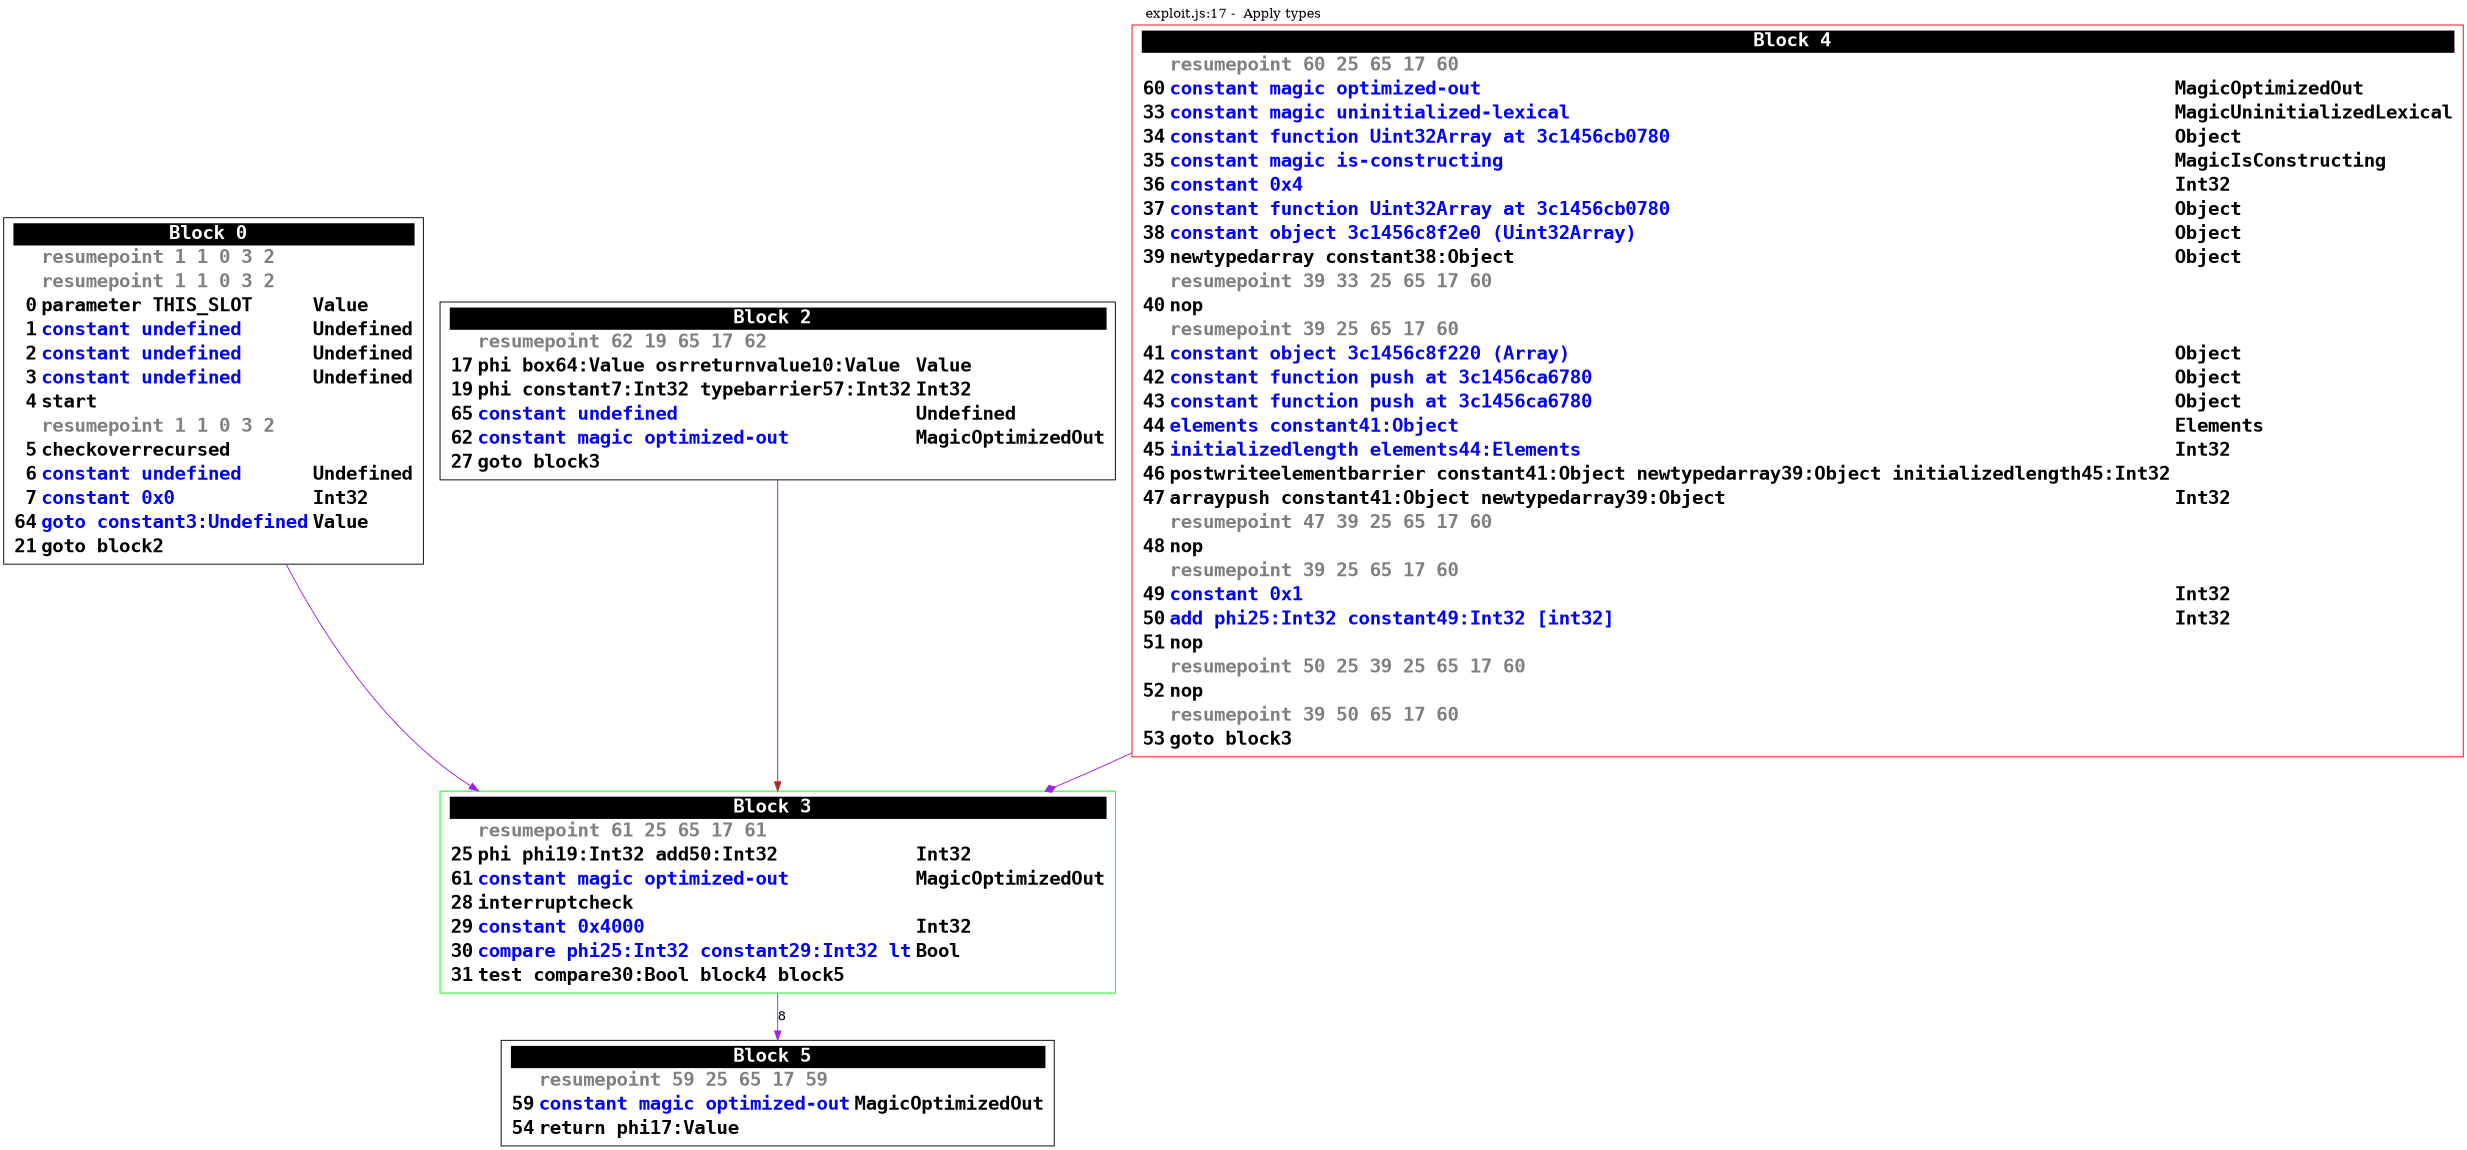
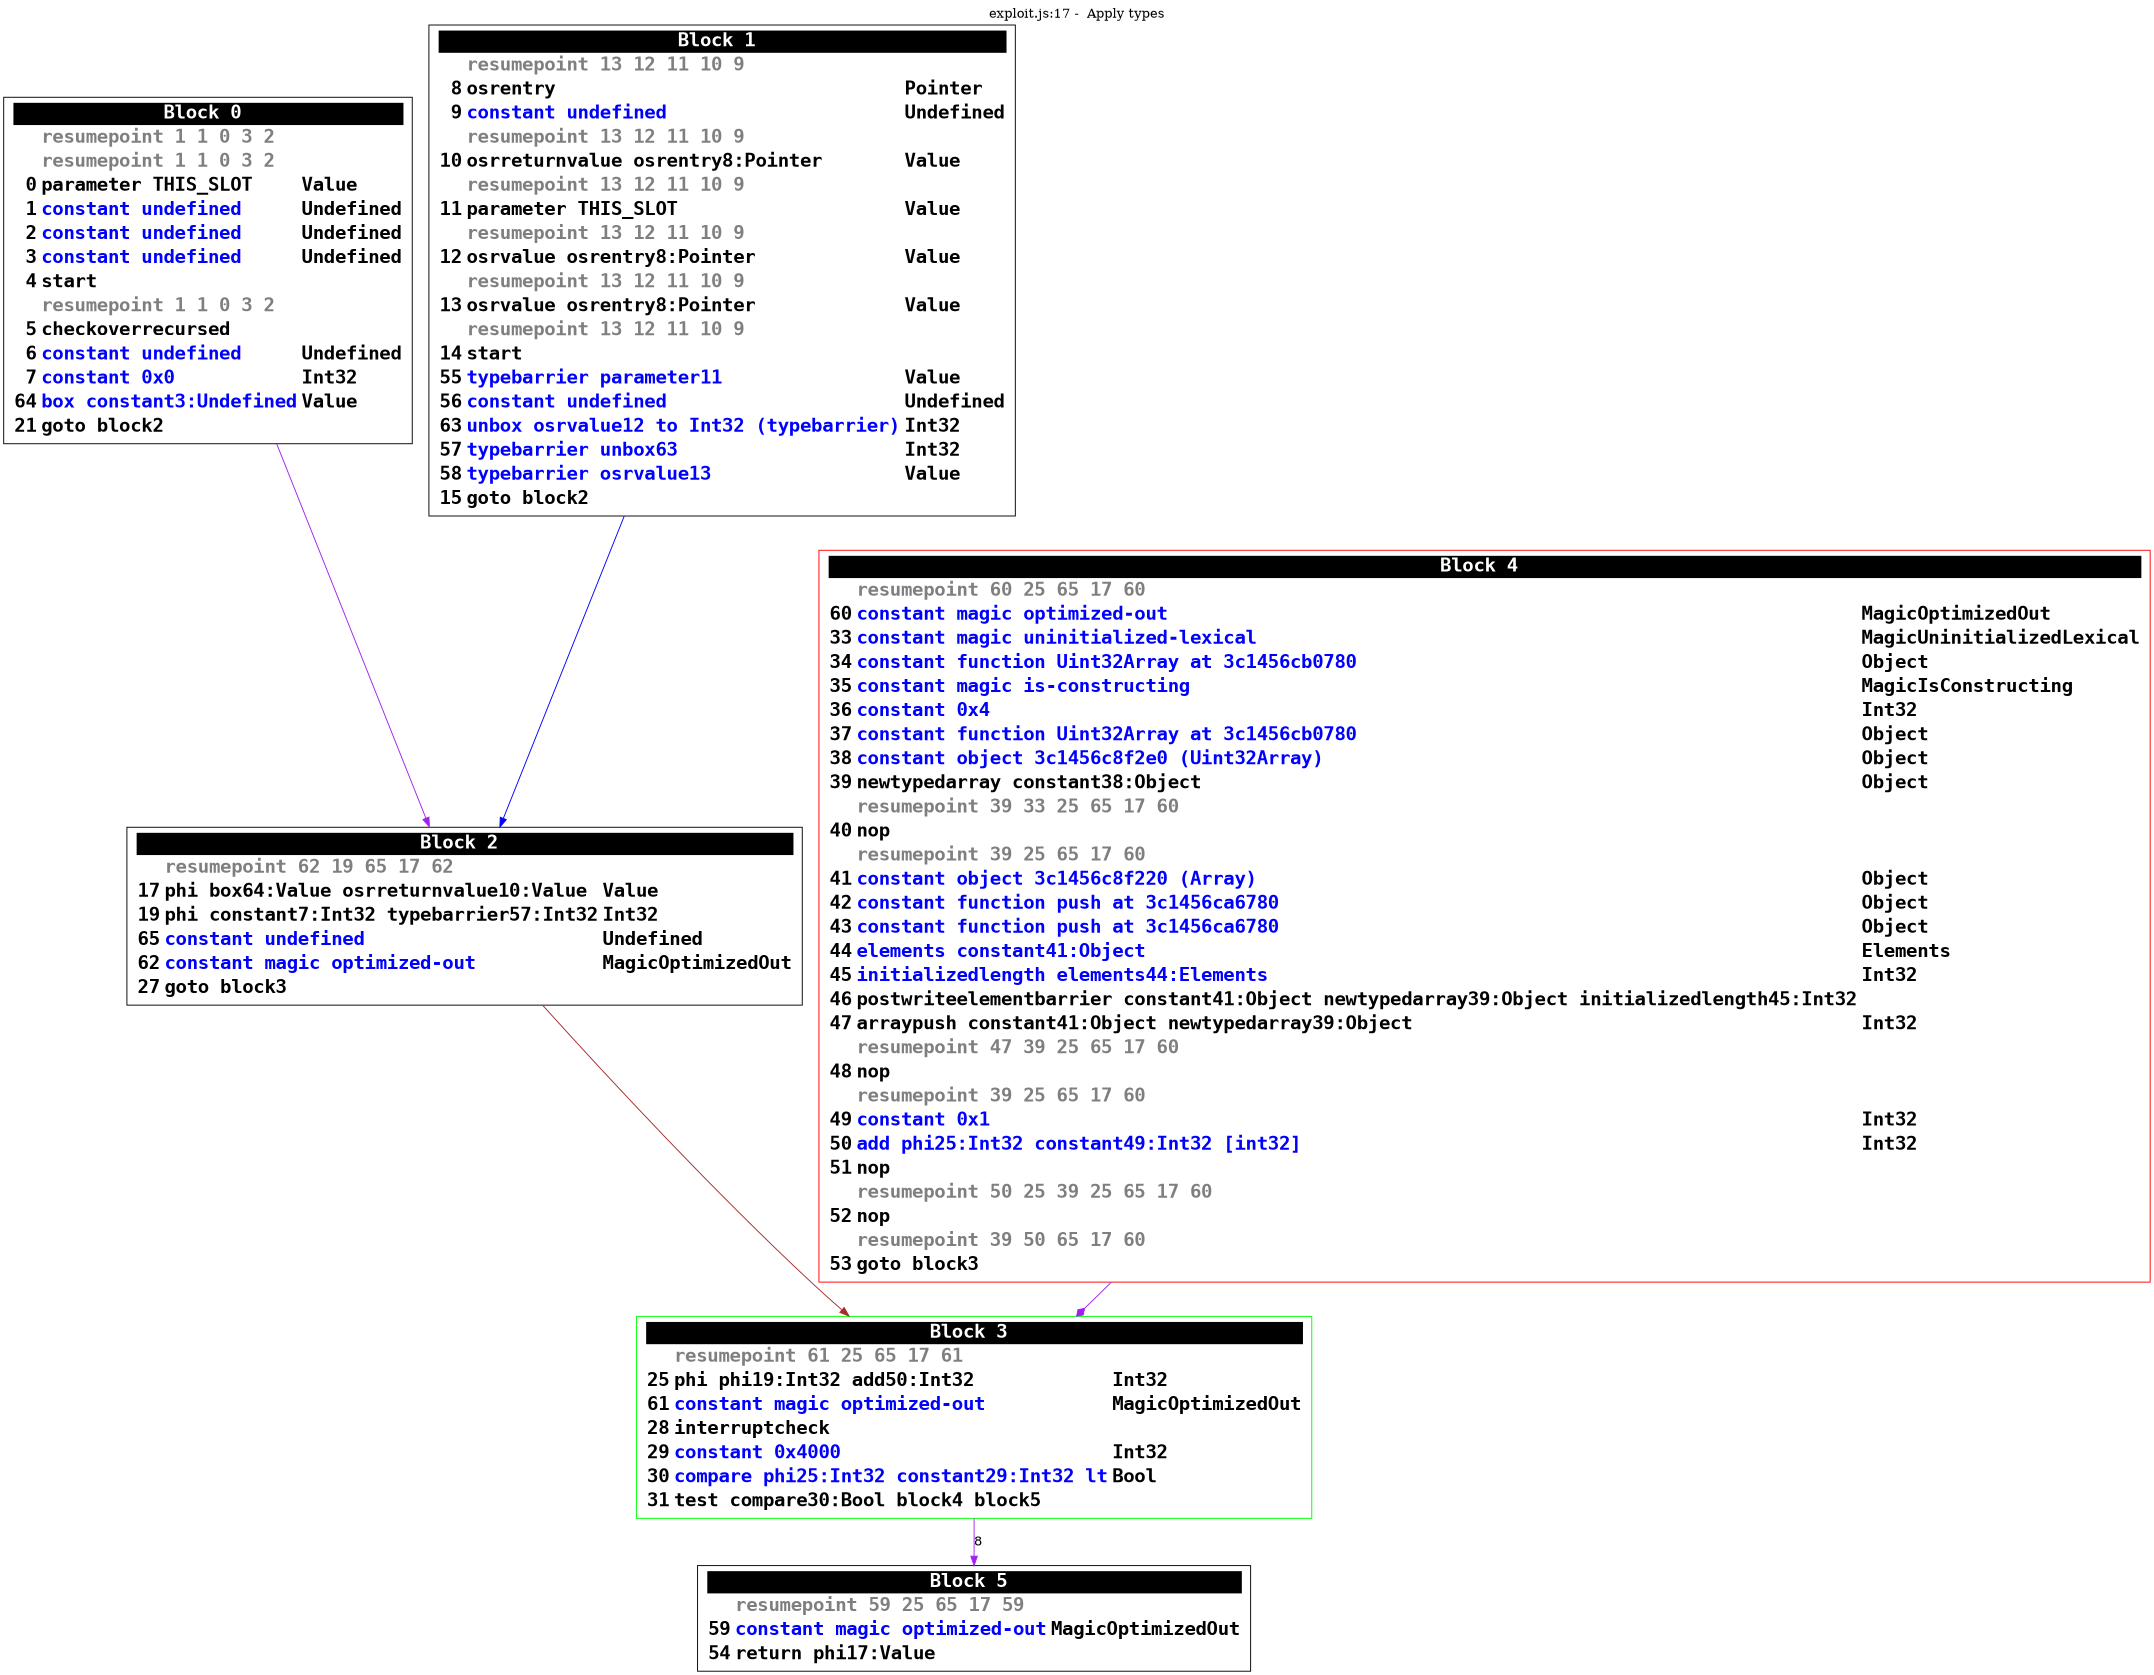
node "Block 1": added
node "Block 0": text "goto constant3:Undefined" -> "box constant3:Undefined"
edge "Block 0" -> "Block 3": now "Block 0" -> "Block 2"
